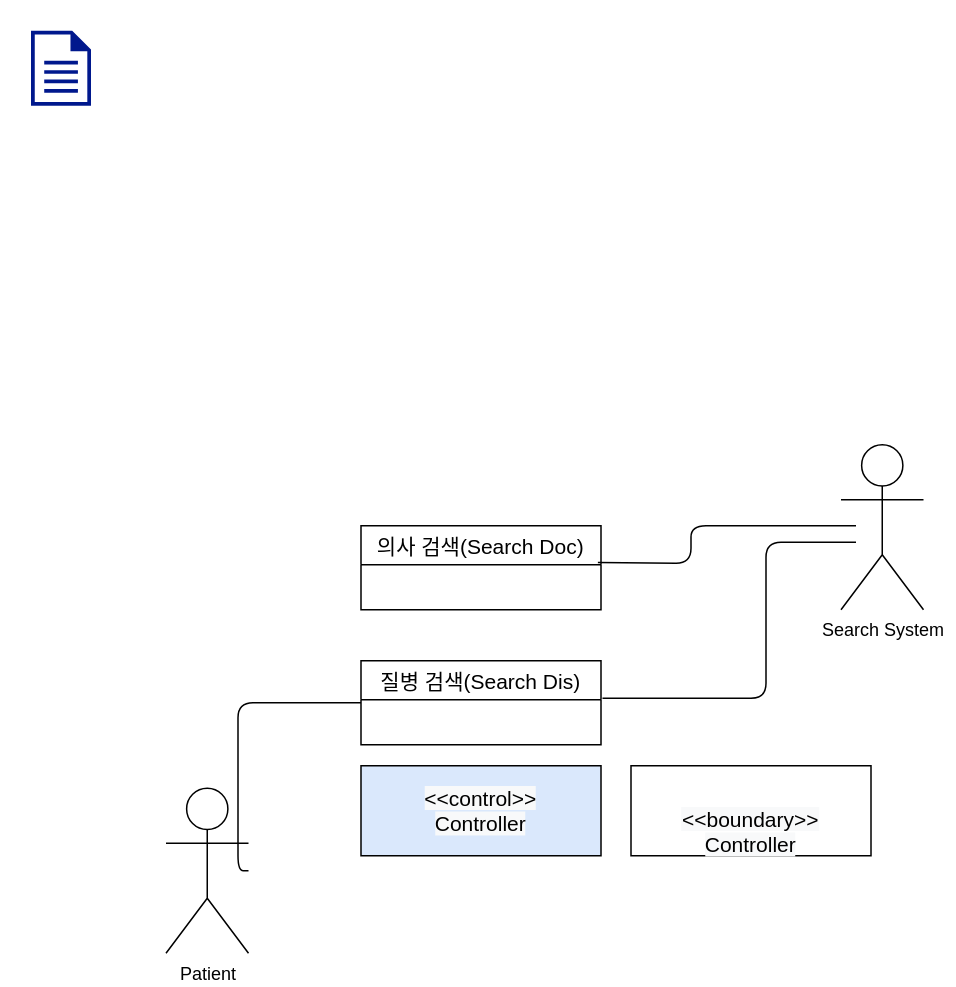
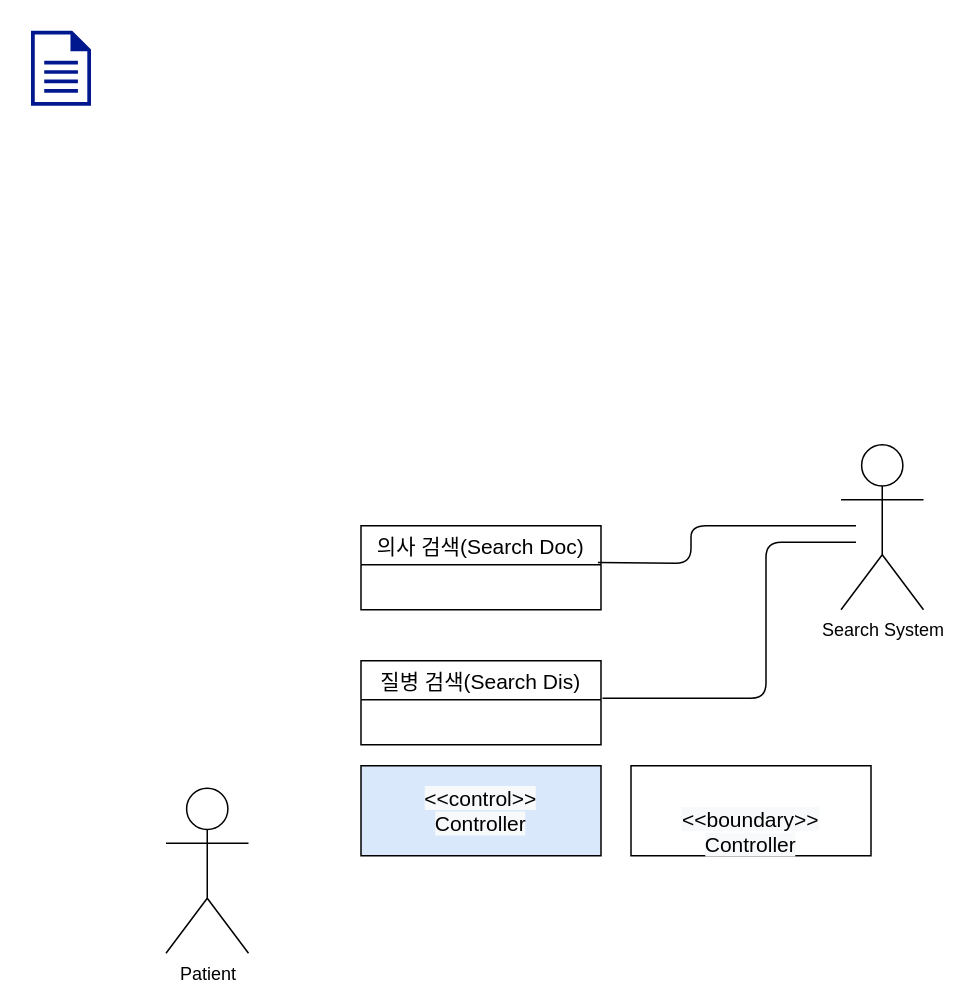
edge "질병 검색(Search Dis)" -- "Patient": removed
